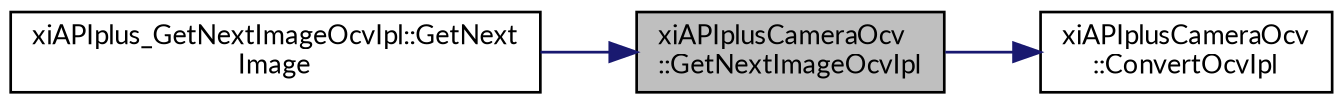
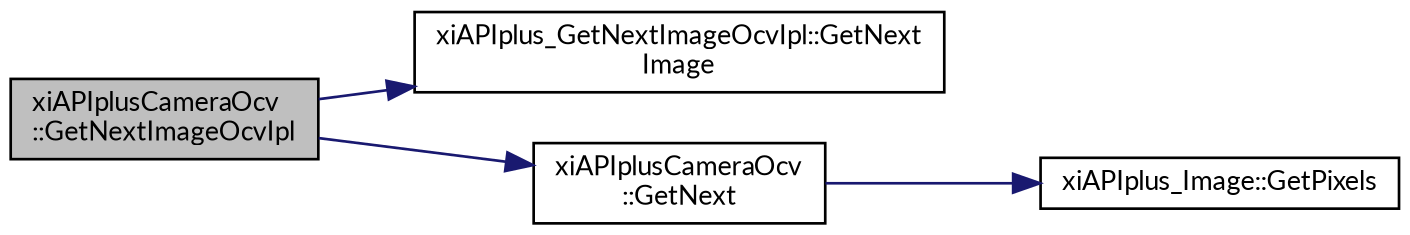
edge "xiAPIplus_GetNextImageOcvIpl::GetNext Image" -> "xiAPIplusCameraOcv ::GetNextImageOcvIpl": reversed
node "xiAPIplusCameraOcv ::ConvertOcvIpl": label "xiAPIplusCameraOcv ::ConvertOcvIpl" -> "xiAPIplusCameraOcv ::GetNext"
node "xiAPIplus_Image::GetPixels": added
